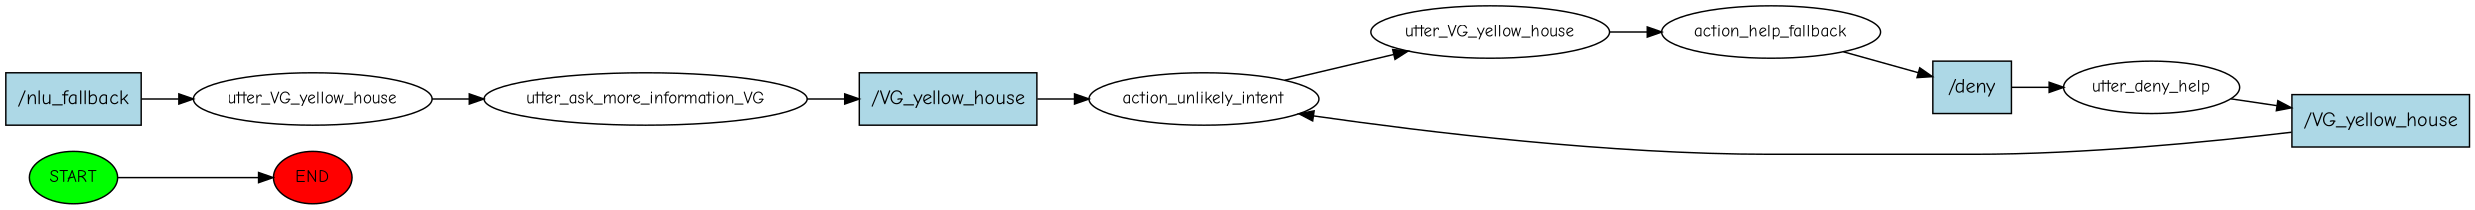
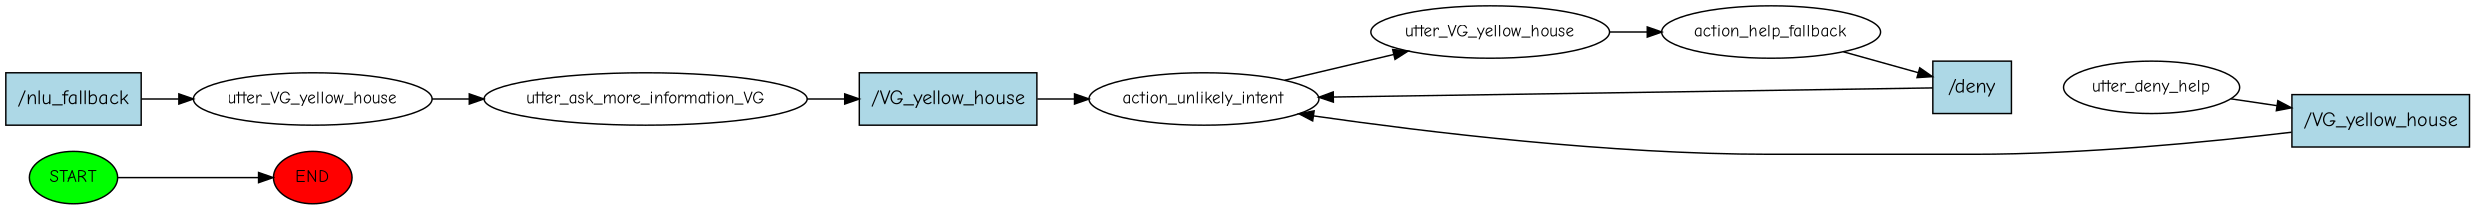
edge "/deny" -> "utter_deny_help": now "/deny" -> "action_unlikely_intent"
